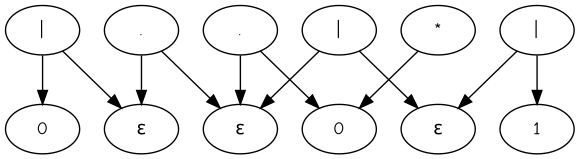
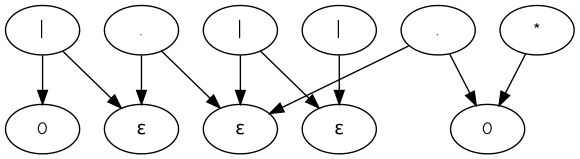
node "1": removed
